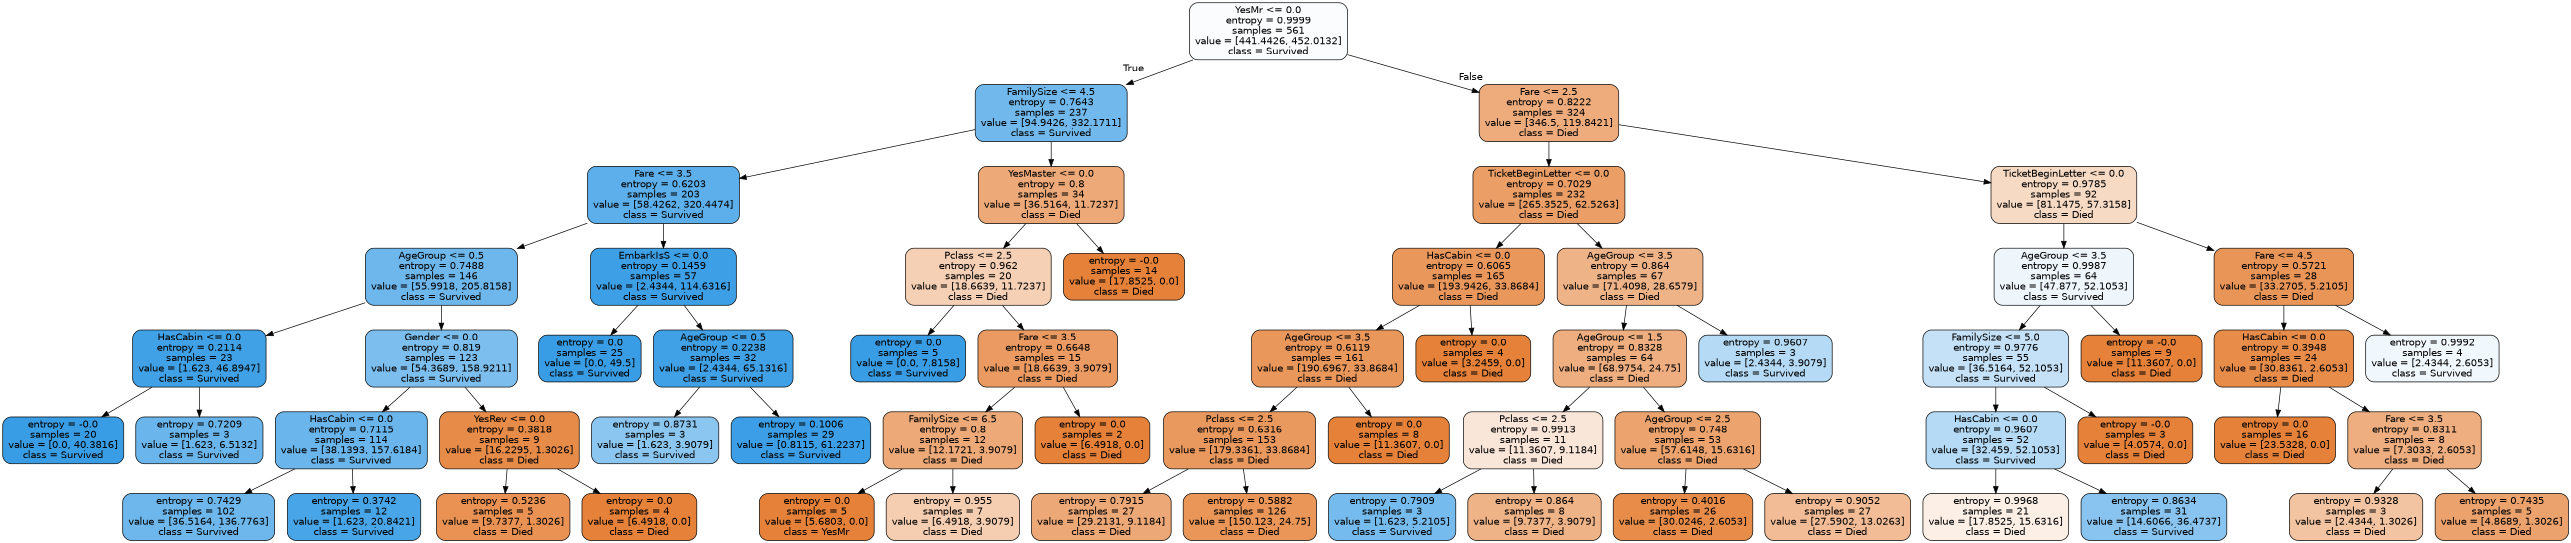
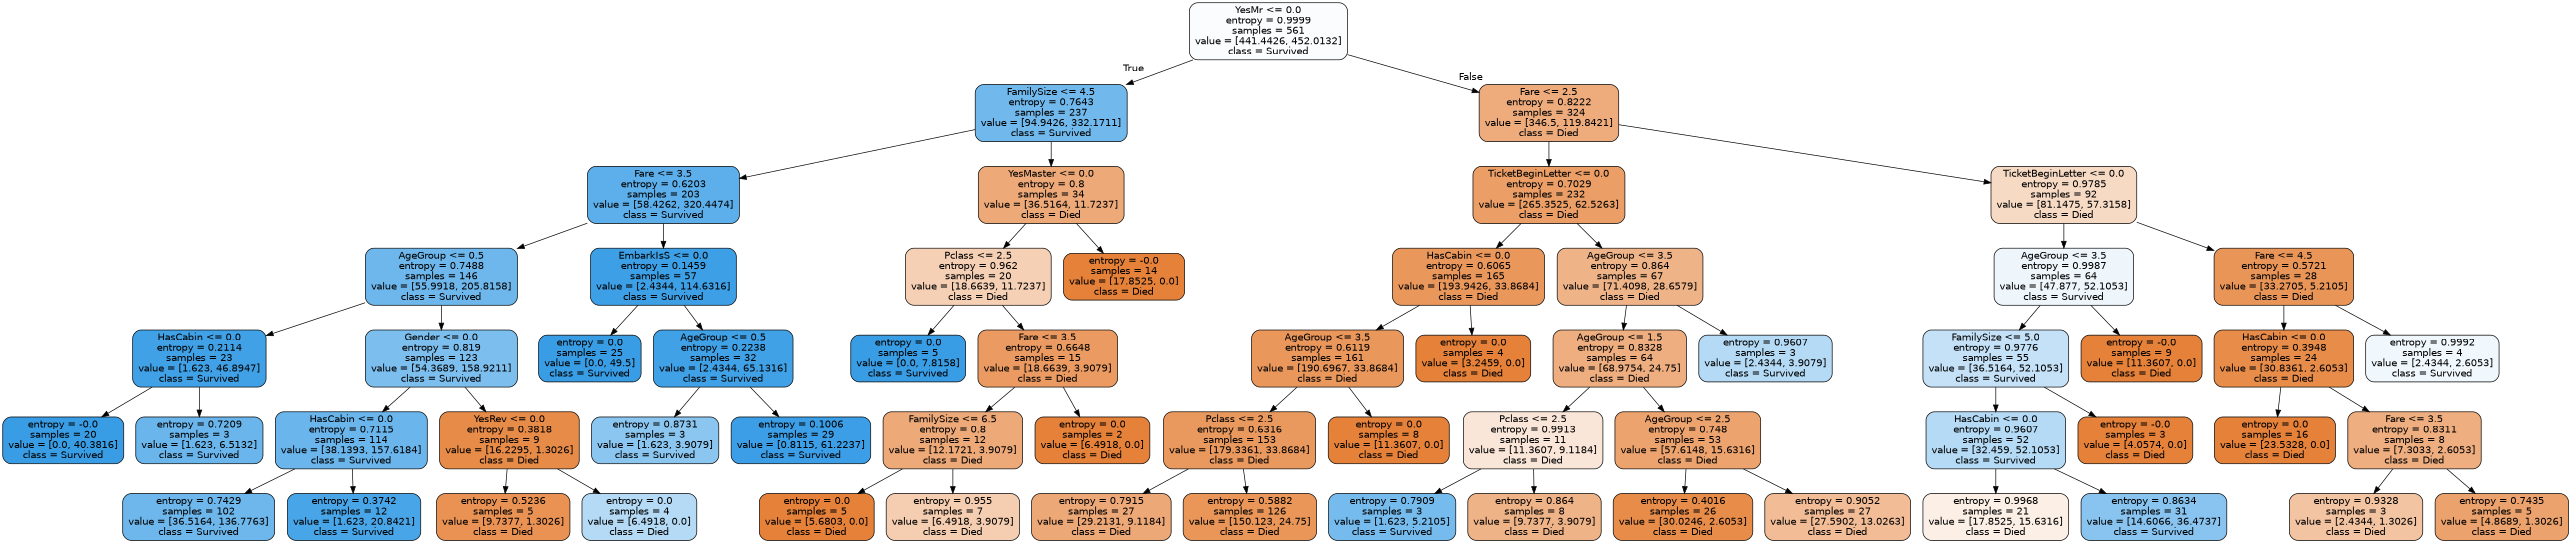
node "entropy = 0.0 samples = 4 value = [6.4918, 0.0] class = Died": fillcolor #e58139ff -> #399de560
node "entropy = 0.0 samples = 5 value = [5.6803, 0.0] class = YesMr": label "entropy = 0.0 samples = 5 value = [5.6803, 0.0] class = YesMr" -> "entropy = 0.0 samples = 5 value = [5.6803, 0.0] class = Died"
